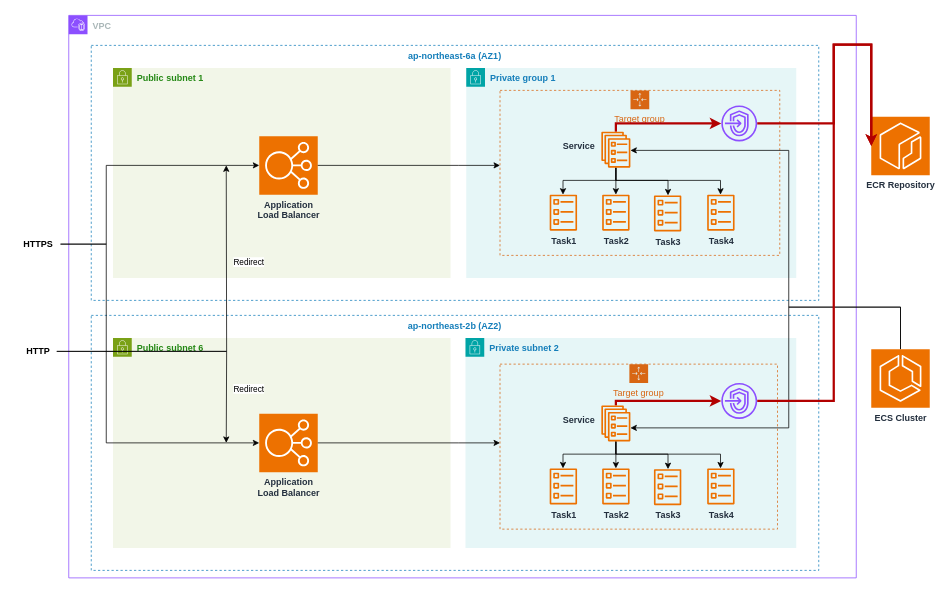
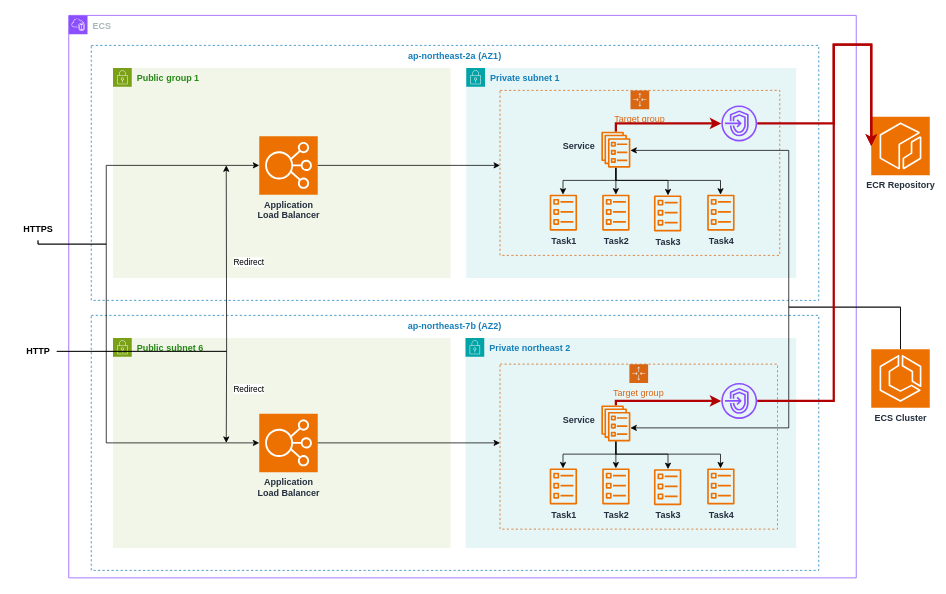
node "VPC": label "VPC" -> "ECS"
node "ap-northeast-6a (AZ1)": label "ap-northeast-6a (AZ1)" -> "ap-northeast-2a (AZ1)"
node "Public subnet 1": label "Public subnet 1" -> "Public group 1"
node "Private group 1": label "Private group 1" -> "Private subnet 1"
node "HTTPS": moved (38, 244) -> (38, 229)
node "ap-northeast-2b (AZ2)": label "ap-northeast-2b (AZ2)" -> "ap-northeast-7b (AZ2)"
node "Private subnet 2": label "Private subnet 2" -> "Private northeast 2"
